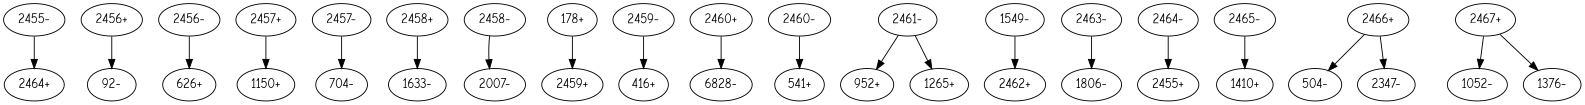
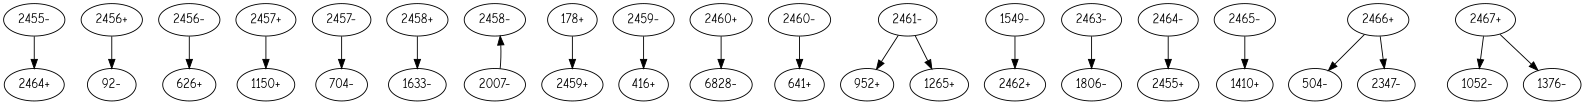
edge "2458-" -> "2007-": reversed
node "541+": label "541+" -> "641+"
